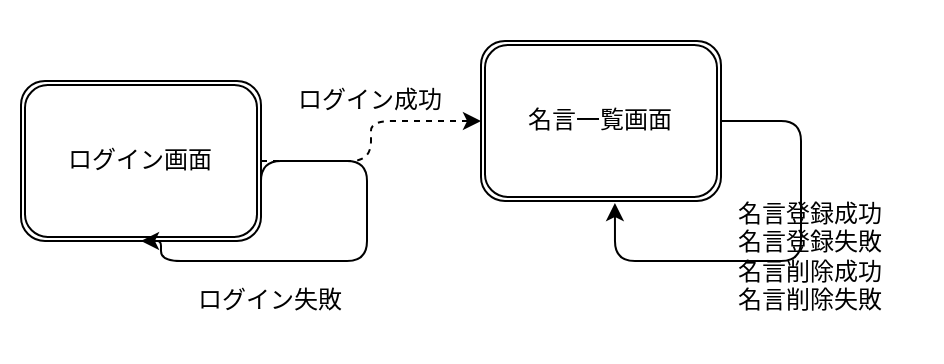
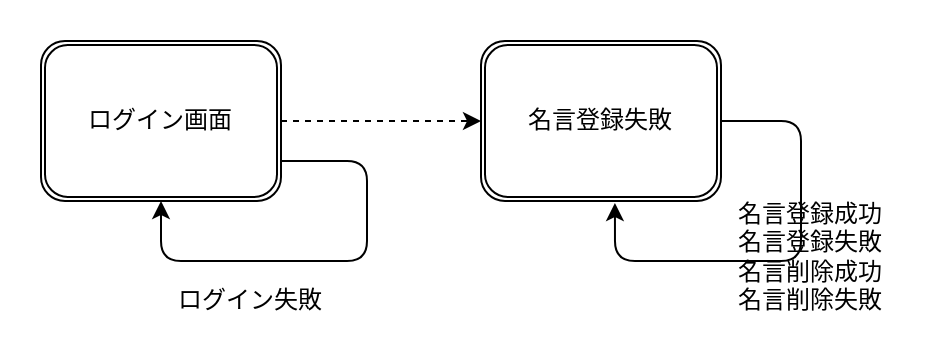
node "ログイン成功": removed
node "名言一覧画面": label "名言一覧画面" -> "名言登録失敗"
node "ログイン画面": moved (141, 161) -> (161, 121)
node "ログイン失敗": moved (271, 301) -> (251, 301)
